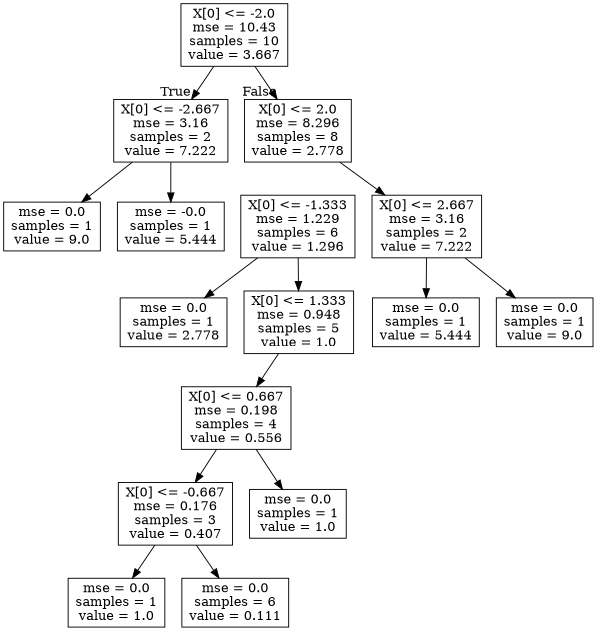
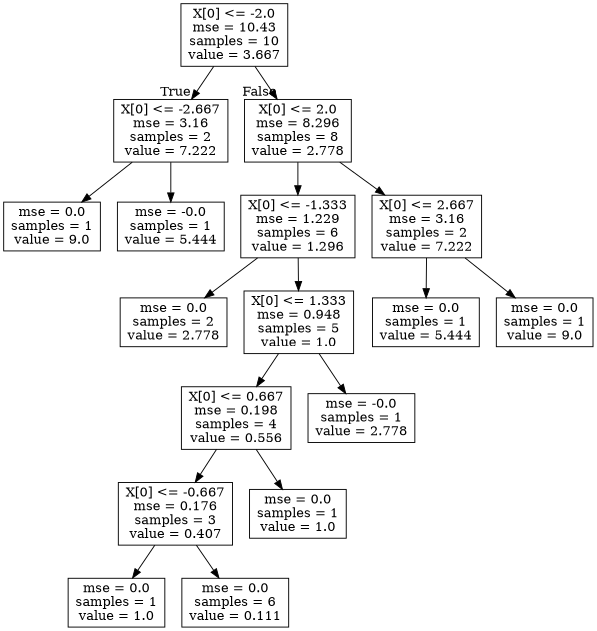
edge "X[0] <= 2.0 mse = 8.296 samples = 8 value = 2.778" -> "X[0] <= -1.333 mse = 1.229 samples = 6 value = 1.296": added
node "mse = 0.0 samples = 1 value = 2.778": label "mse = 0.0 samples = 1 value = 2.778" -> "mse = 0.0 samples = 2 value = 2.778"
node "mse = -0.0 samples = 1 value = 2.778": added
